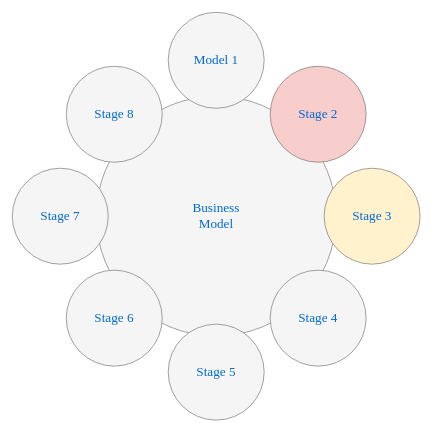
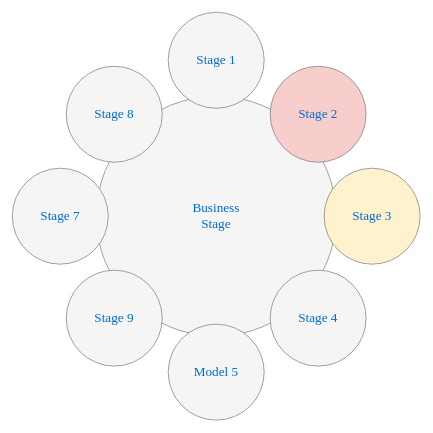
node "Model 1": label "Model 1" -> "Stage 1"
node "Business Model": label "Business Model" -> "Business Stage"
node "Stage 6": label "Stage 6" -> "Stage 9"
node "Stage 5": label "Stage 5" -> "Model 5"
